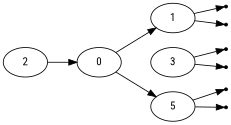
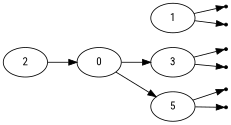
edge "0" -> "1": now "0" -> "3"
